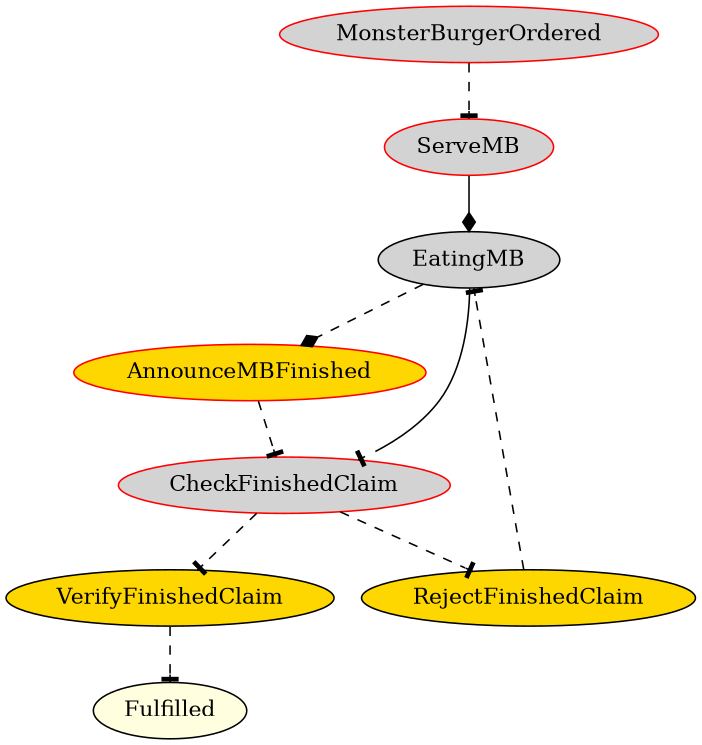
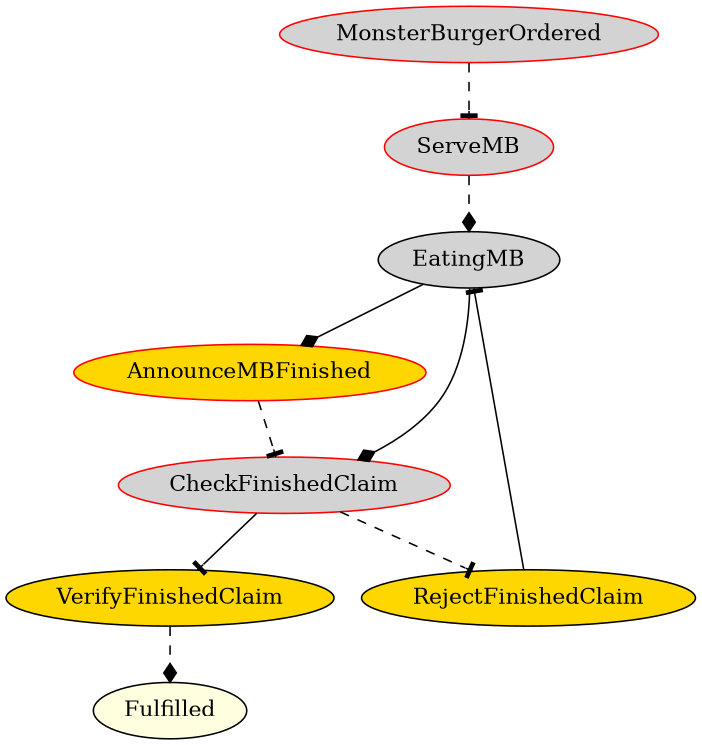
edge "ServeMB" -> "EatingMB": style solid -> dashed
edge "EatingMB" -> "AnnounceMBFinished": style dashed -> solid
edge "EatingMB" -> "CheckFinishedClaim": arrowhead tee -> diamond
edge "RejectFinishedClaim" -> "EatingMB": style dashed -> solid
edge "CheckFinishedClaim" -> "VerifyFinishedClaim": style dashed -> solid
edge "VerifyFinishedClaim" -> "Fulfilled": arrowhead tee -> diamond
